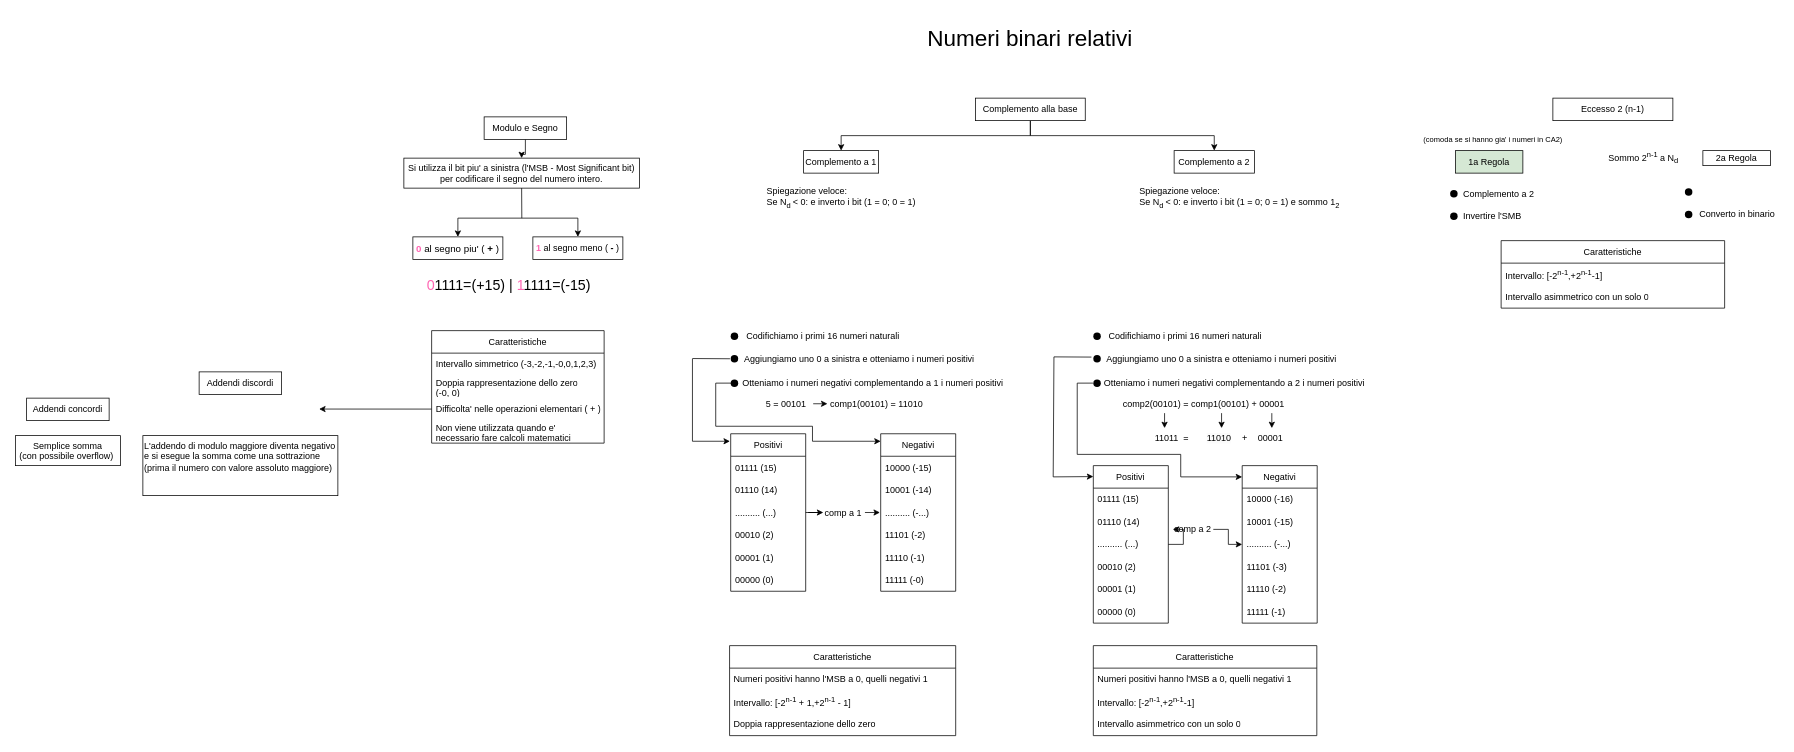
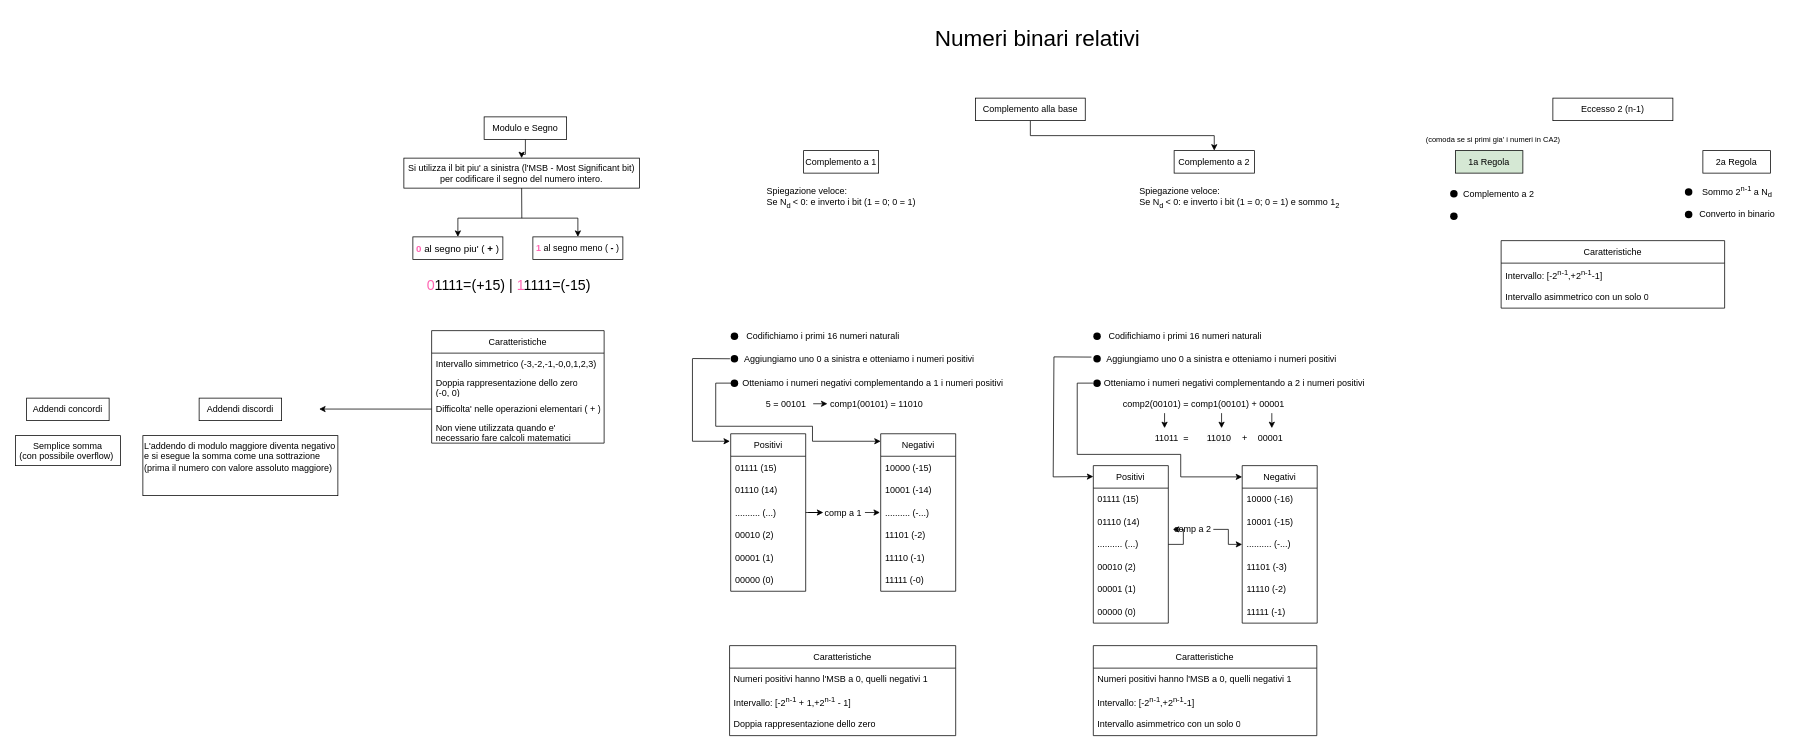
node "Numeri binari relativi": moved (1030, 38) -> (1038, 38)
edge "Complemento alla base" -> "Complemento a 1": removed
node "(comoda se si hanno gia' i numeri in CA2)": label "(comoda se si hanno gia' i numeri in CA2)" -> "(comoda se si primi gia' i numeri in CA2)"
node "Sommo 2n-1 a Nd": moved (1644, 158) -> (1737, 192)
node "2a Regola": size 68x15 -> 68x23
node "Invertire l'SMB": removed
node "Addendi discordi": moved (240, 383) -> (240, 409)
